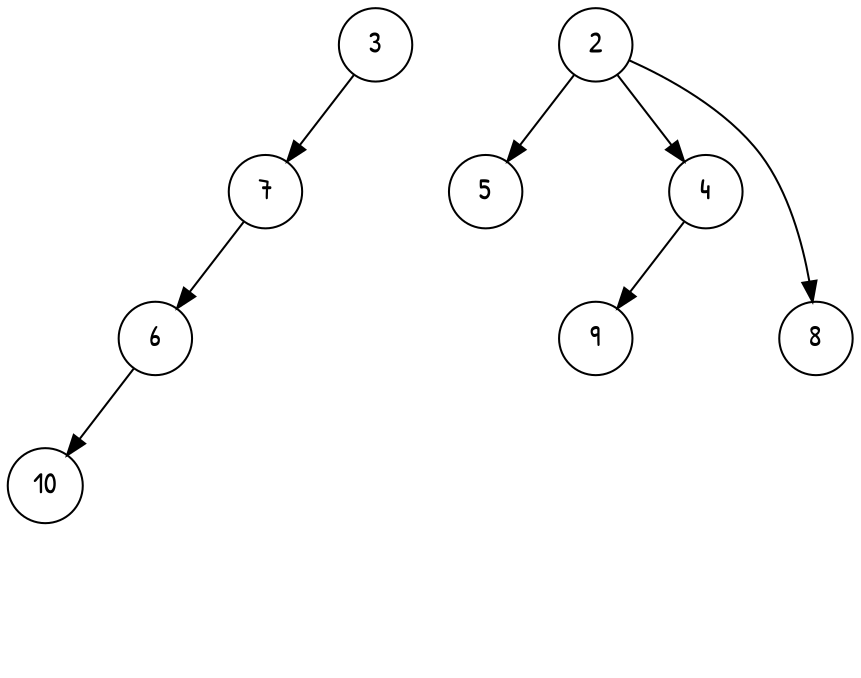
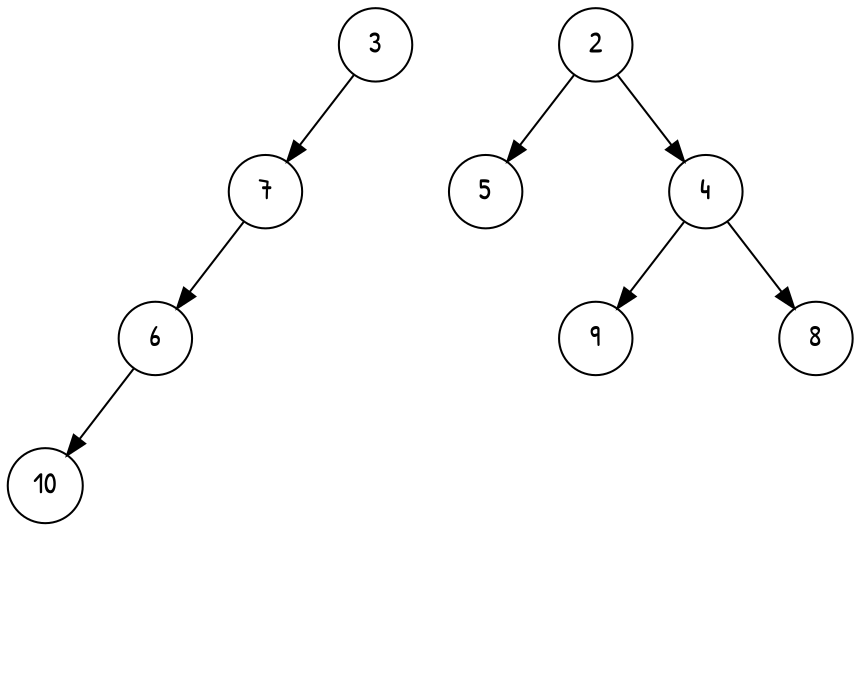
edge "2" -> "8": now "4" -> "8"
